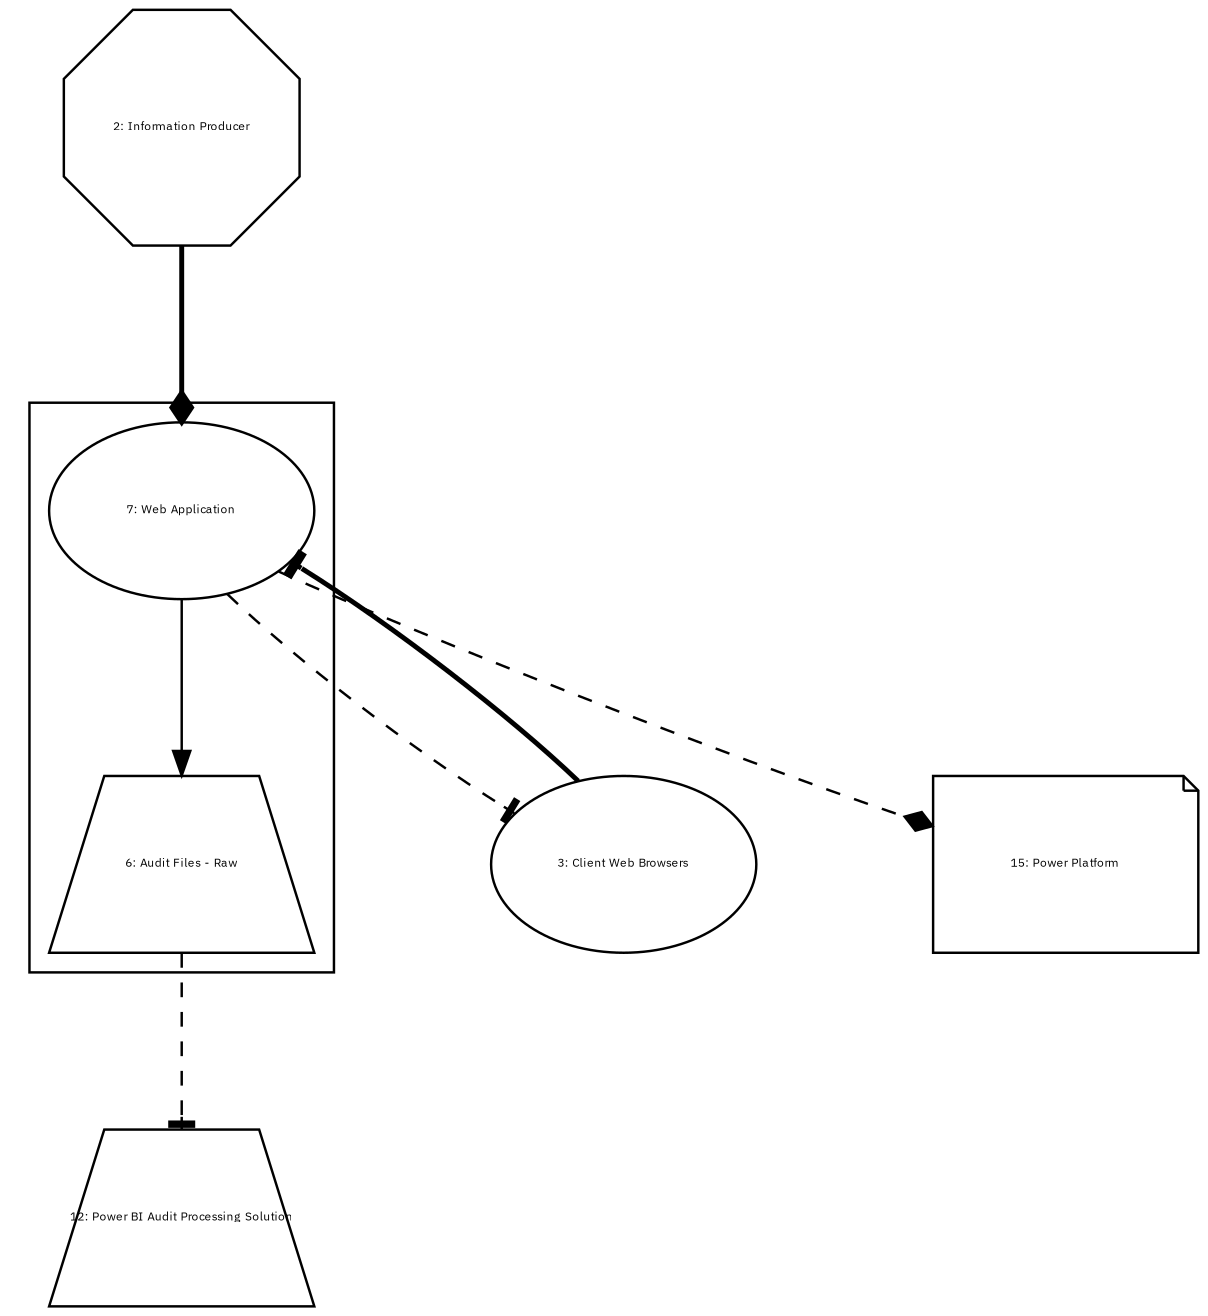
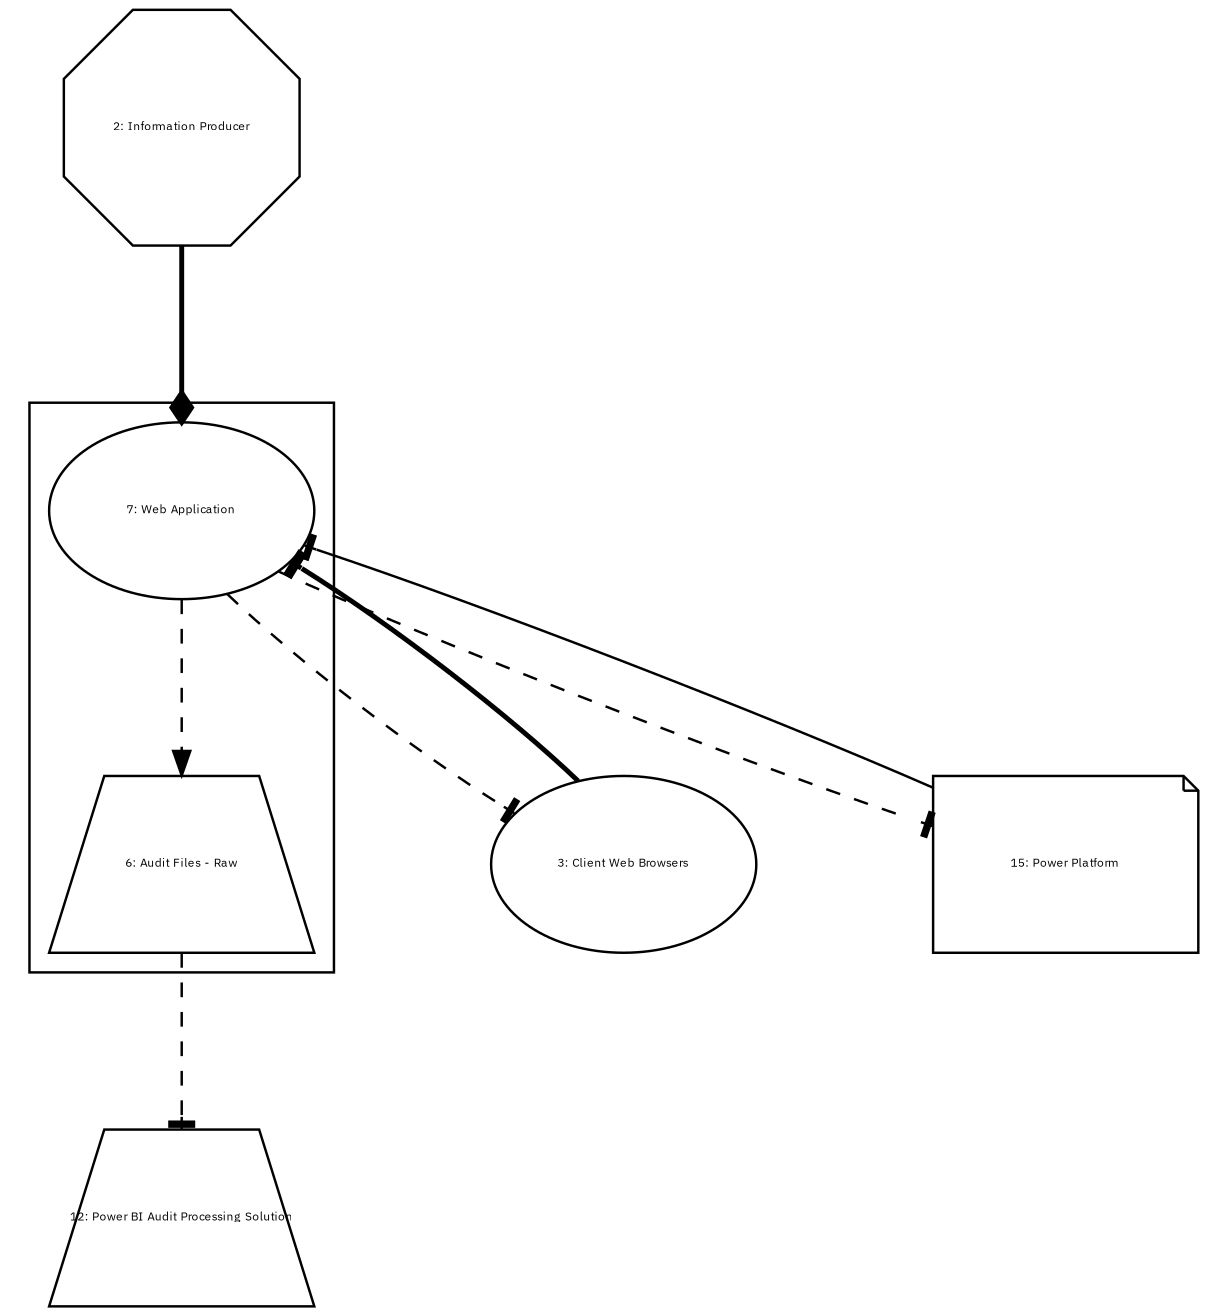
edge "15: Power Platform" -> "7: Web Application": added
edge "7: Web Application" -> "6: Audit Files - Raw": style solid -> dashed
edge "7: Web Application" -> "15: Power Platform": arrowhead diamond -> tee
